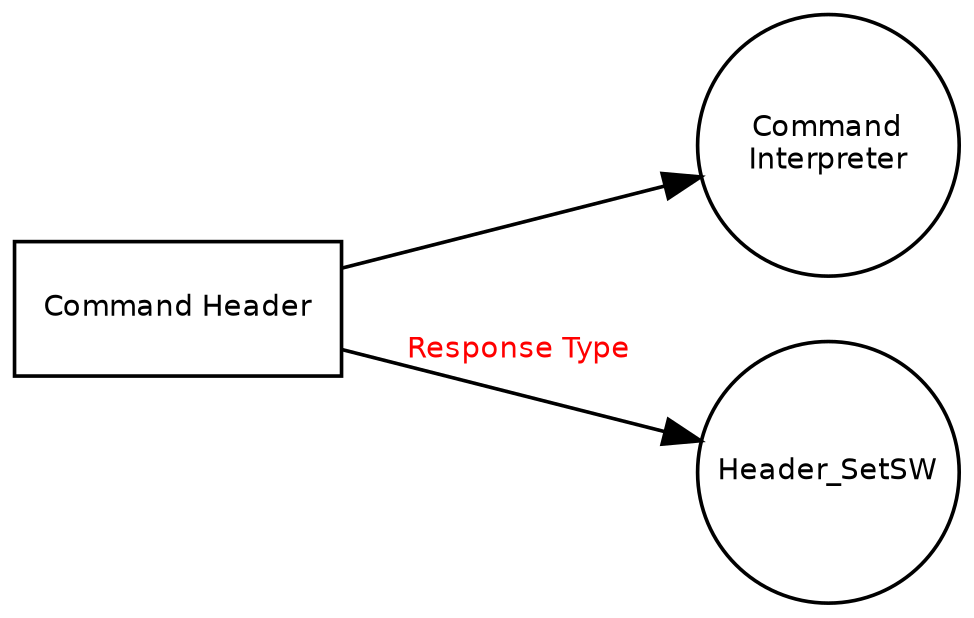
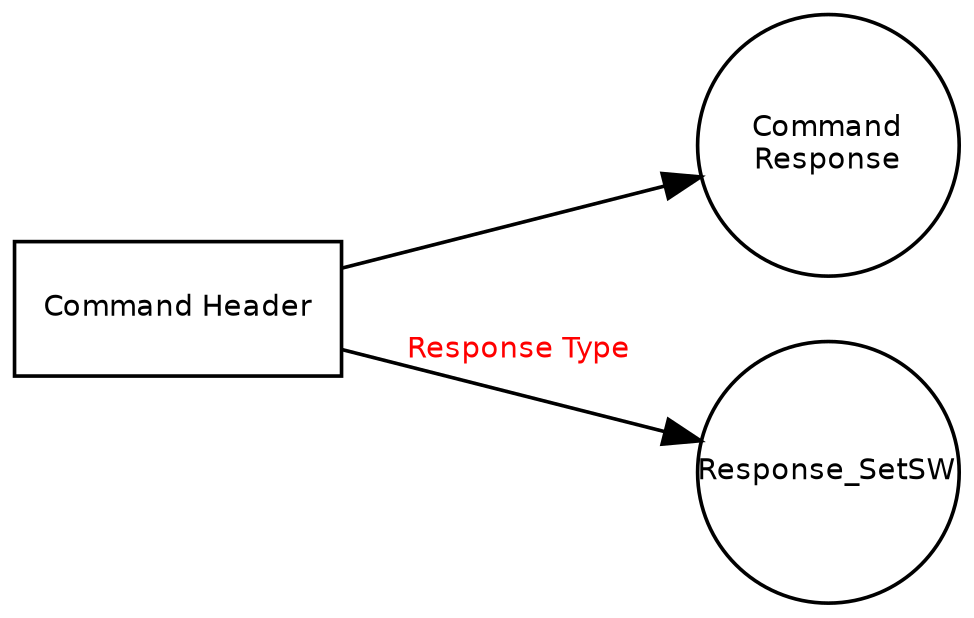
node "Command Interpreter": label "Command Interpreter" -> "Command Response"
node "Header_SetSW": label "Header_SetSW" -> "Response_SetSW"
